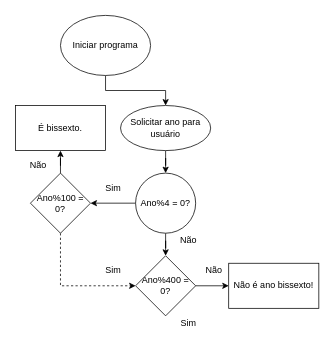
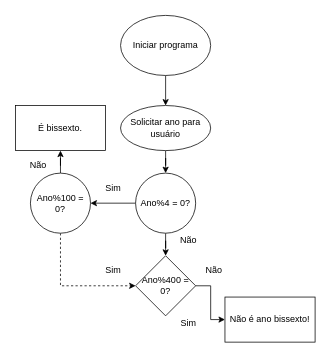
node "Iniciar programa": moved (105, 45) -> (165, 45)
node "Ano%100 = 0?": shape diamond -> ellipse
node "Não é ano bissexto!": moved (273, 285) -> (270, 319)
